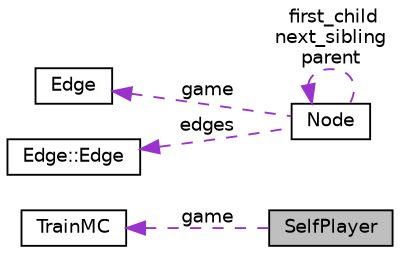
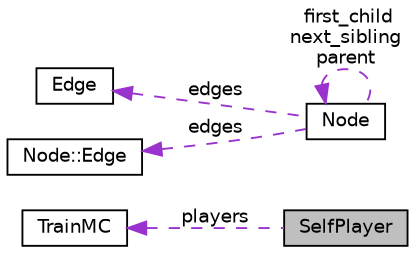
edge "Node" -> "Edge": label " game" -> " edges"
node "Edge::Edge": label "Edge::Edge" -> "Node::Edge"
edge "SelfPlayer" -> "TrainMC": label " game" -> " players"
